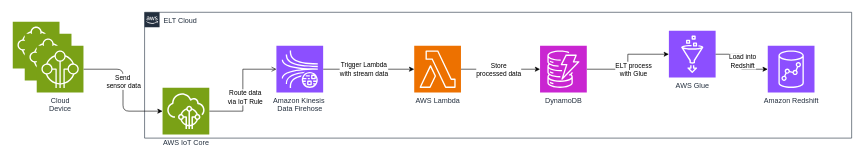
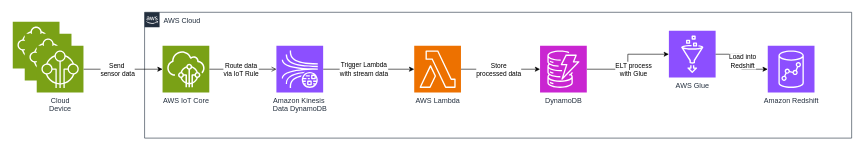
node "ELT Cloud": label "ELT Cloud" -> "AWS Cloud"
node "Amazon Kinesis Data Firehose": label "Amazon Kinesis Data Firehose" -> "Amazon Kinesis Data DynamoDB"
node "AWS IoT Core": moved (186, 111) -> (186, 69)
